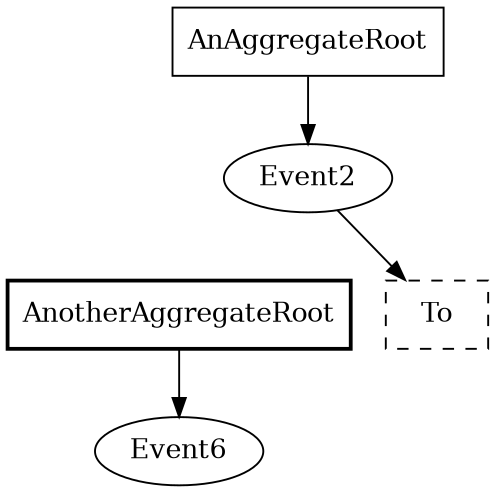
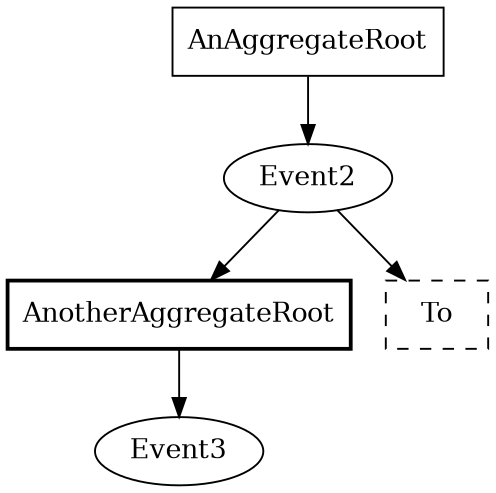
edge "Event2" -> "AnotherAggregateRoot": added
node "Event6": label "Event6" -> "Event3"
